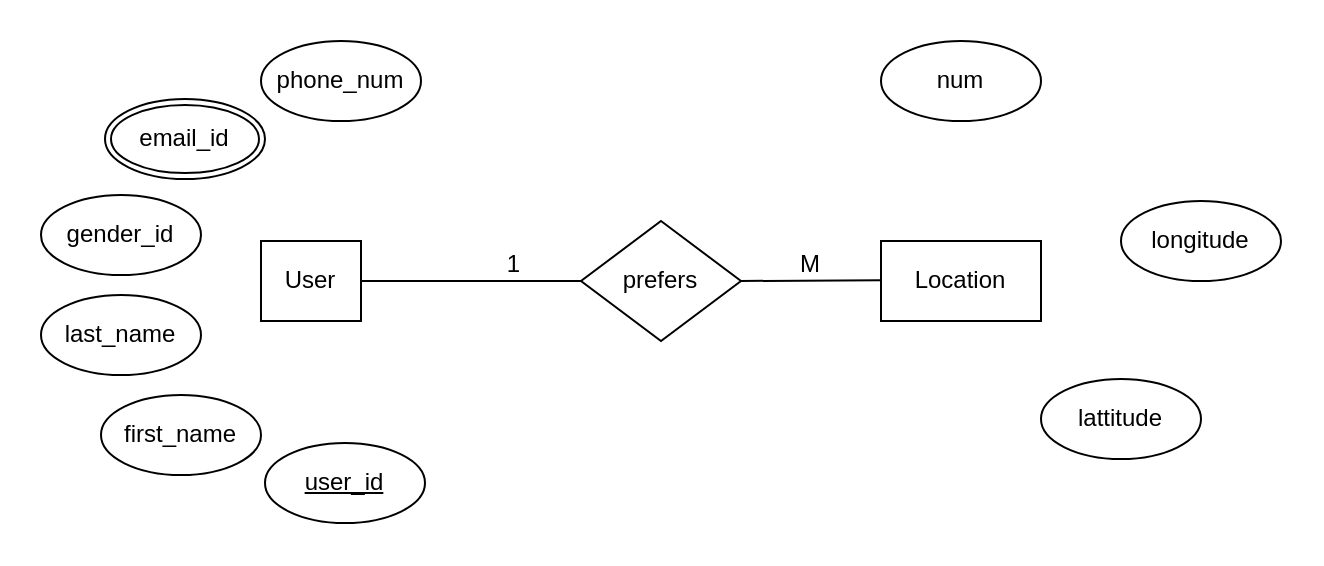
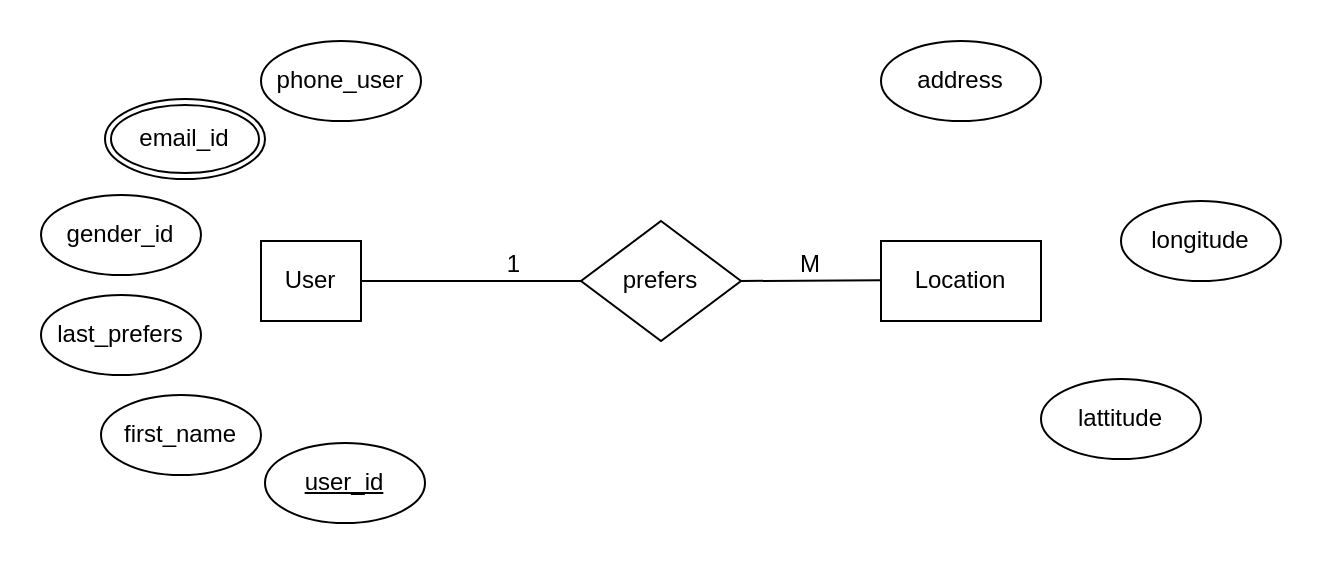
node "phone_num": label "phone_num" -> "phone_user"
node "num": label "num" -> "address"
node "last_name": label "last_name" -> "last_prefers"
